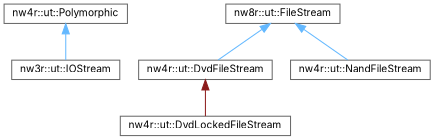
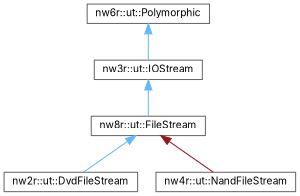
node "nw4r::ut::Polymorphic": label "nw4r::ut::Polymorphic" -> "nw6r::ut::Polymorphic"
edge "nw4r::ut::NandFileStream" -> "nw8r::ut::FileStream": color steelblue1 -> firebrick4
node "nw4r::ut::DvdFileStream": label "nw4r::ut::DvdFileStream" -> "nw2r::ut::DvdFileStream"
edge "nw8r::ut::FileStream" -> "nw3r::ut::IOStream": added
node "nw4r::ut::DvdLockedFileStream": removed
